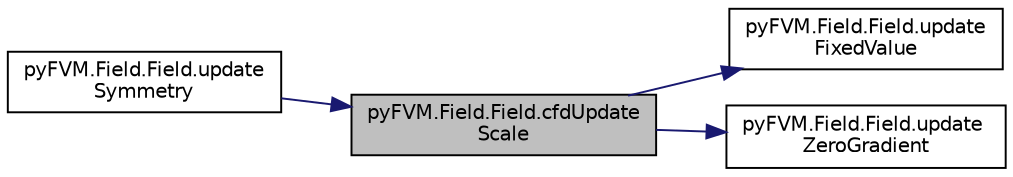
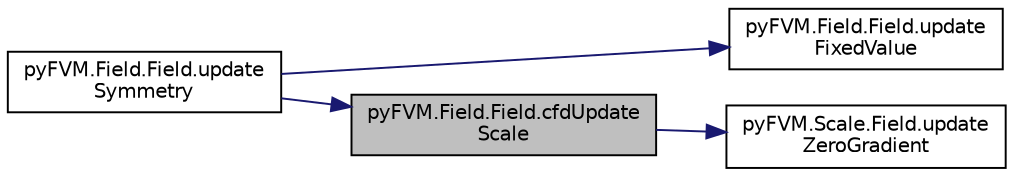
edge "pyFVM.Field.Field.cfdUpdate Scale" -> "pyFVM.Field.Field.update FixedValue": now "pyFVM.Field.Field.update Symmetry" -> "pyFVM.Field.Field.update FixedValue"
node "pyFVM.Field.Field.update ZeroGradient": label "pyFVM.Field.Field.update ZeroGradient" -> "pyFVM.Scale.Field.update ZeroGradient"
